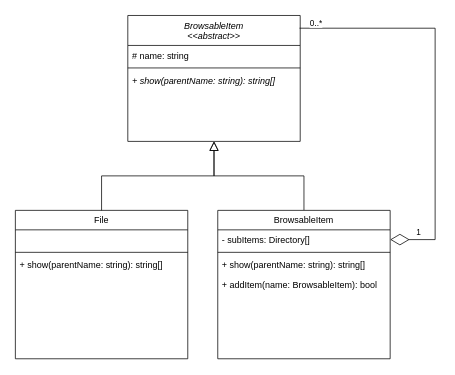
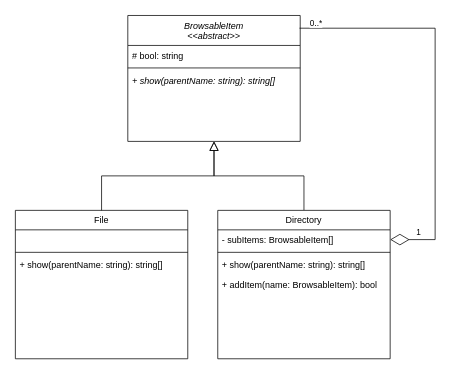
node "# name: string": label "# name: string" -> "# bool: string"
node "BrowsableItem": label "BrowsableItem" -> "Directory"
node "- subItems: Directory[]": label "- subItems: Directory[]" -> "- subItems: BrowsableItem[]"
